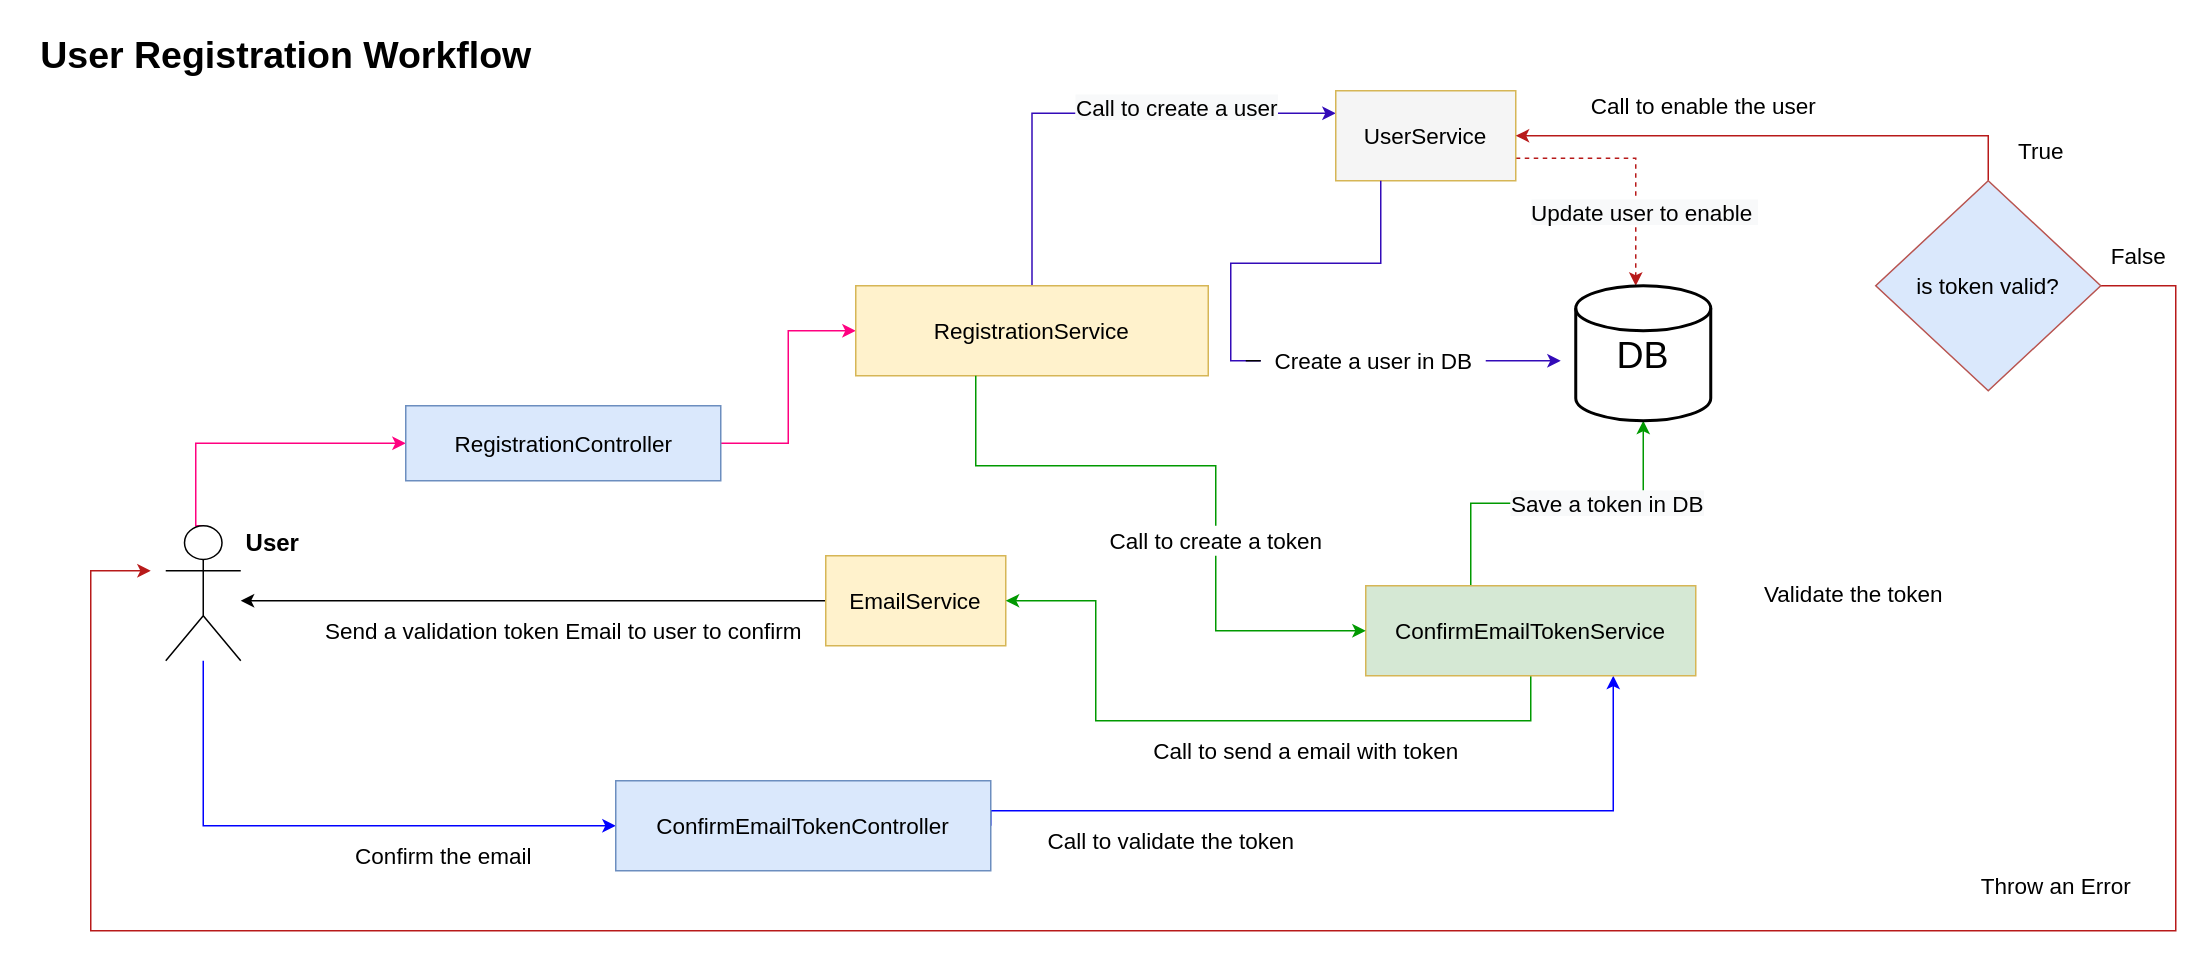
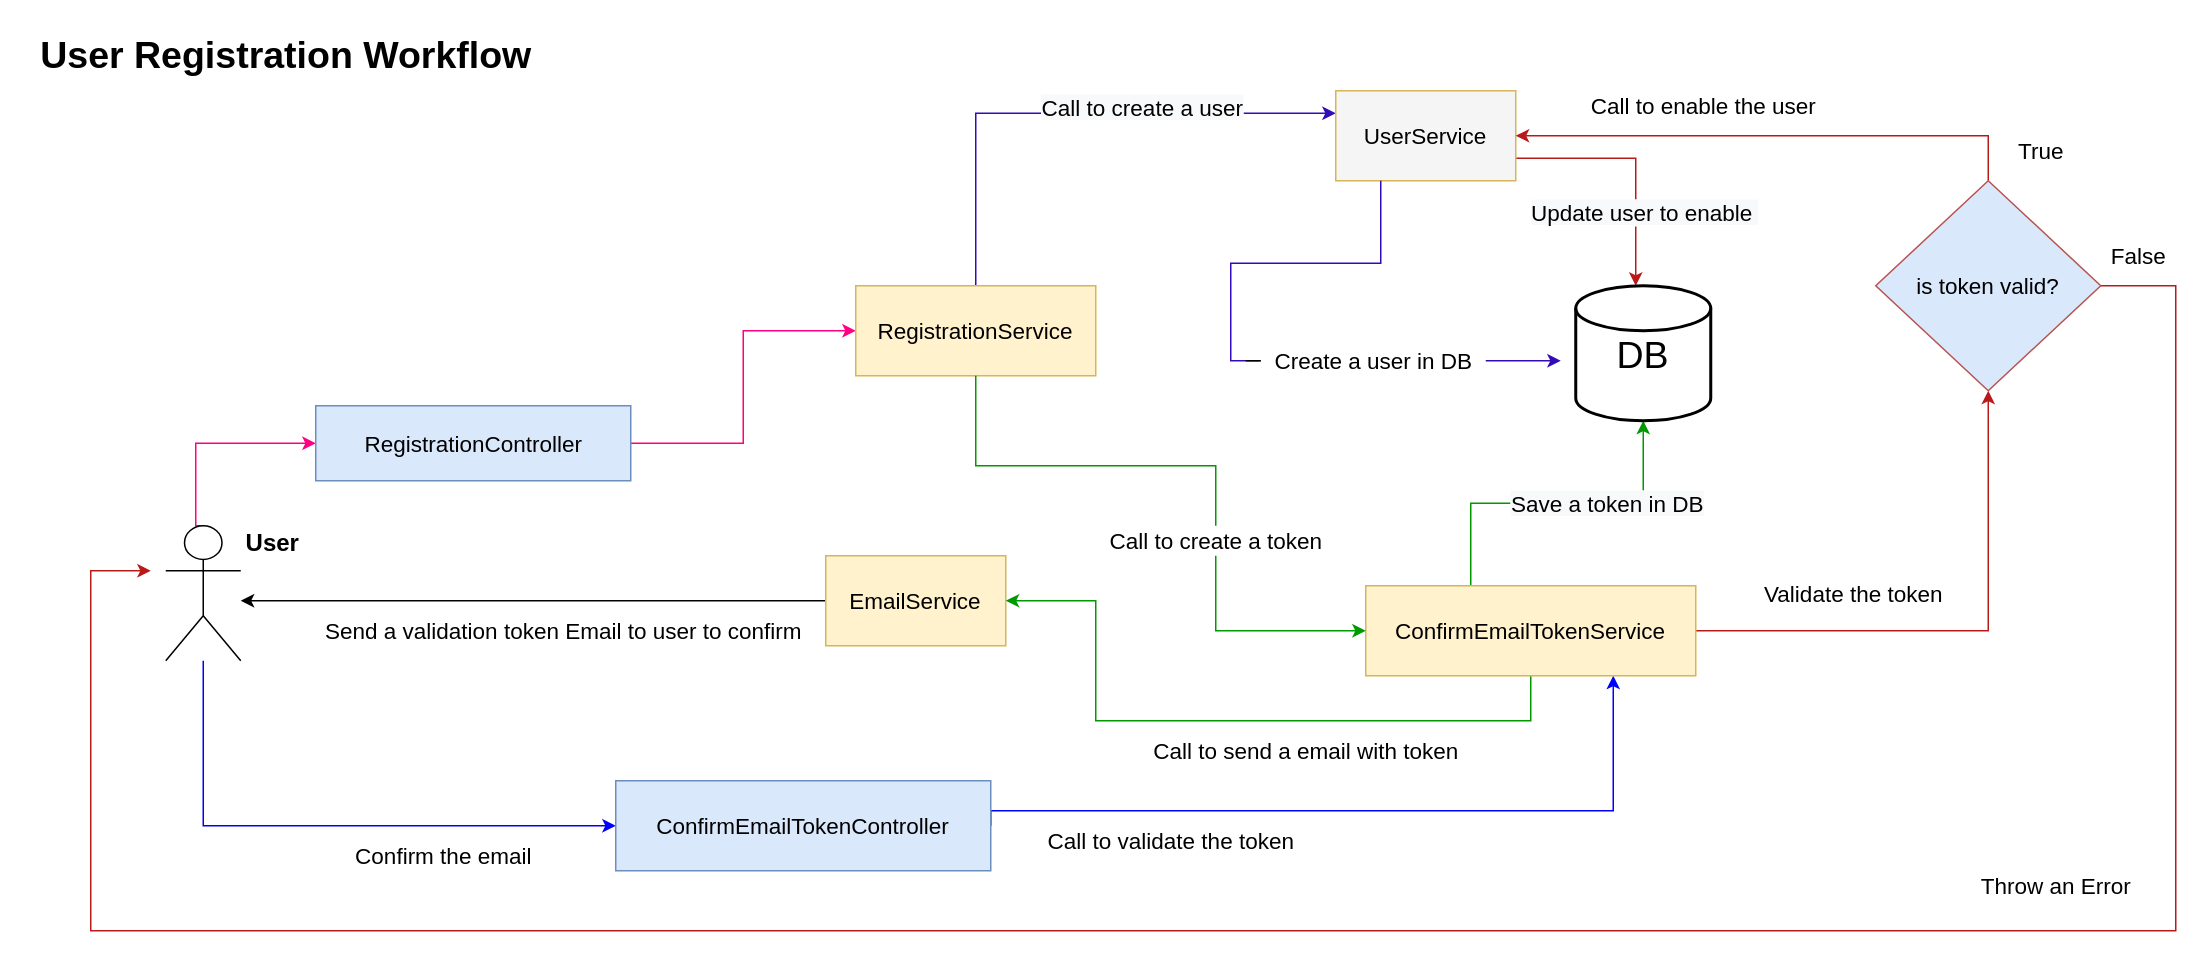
edge "UserService" -> "DB": style dashed -> solid
node "RegistrationService": size 353x90 -> 240x90
node "RegistrationController": moved (563, 443) -> (473, 443)
node "ConfirmEmailTokenService": fillcolor #d5e8d4 -> #fff2cc
edge "ConfirmEmailTokenService" -> "is token valid?": added
